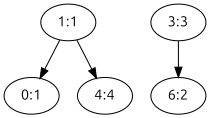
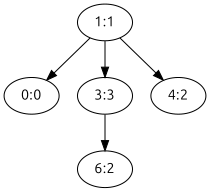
edge "1:1" -> "3:3": added
node "0:1": label "0:1" -> "0:0"
node "4:4": label "4:4" -> "4:2"
